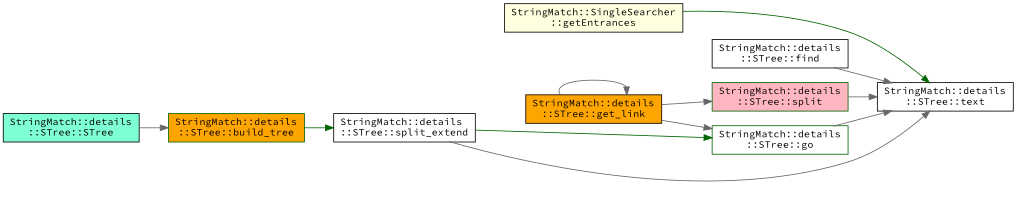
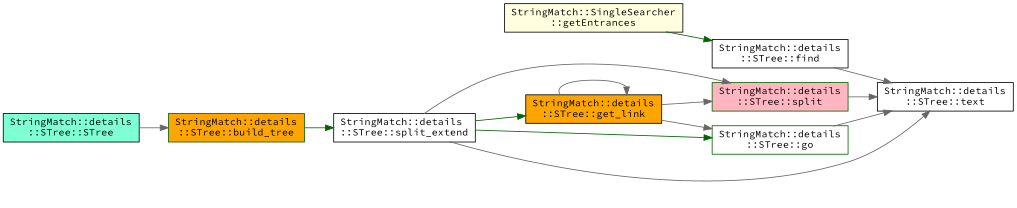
edge "StringMatch::SingleSearcher ::getEntrances" -> "StringMatch::details ::STree::text": now "StringMatch::SingleSearcher ::getEntrances" -> "StringMatch::details ::STree::find"
edge "StringMatch::details ::STree::split_extend" -> "StringMatch::details ::STree::split": added
edge "StringMatch::details ::STree::split_extend" -> "StringMatch::details ::STree::get_link": added
